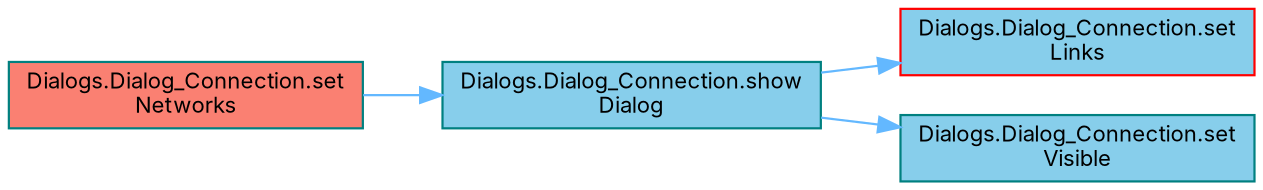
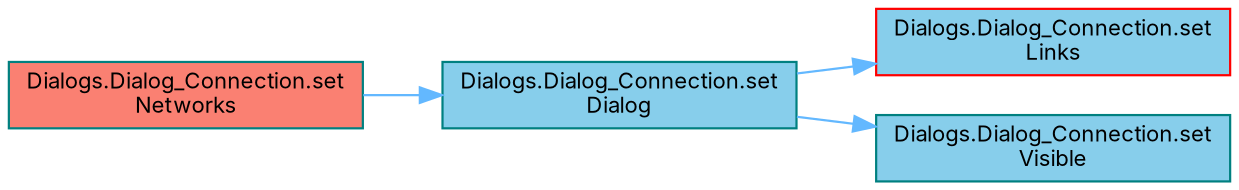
node "Dialogs.Dialog_Connection.show Dialog": label "Dialogs.Dialog_Connection.show Dialog" -> "Dialogs.Dialog_Connection.set Dialog"
